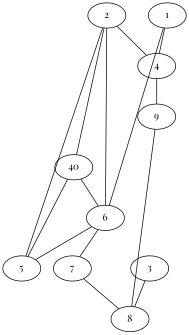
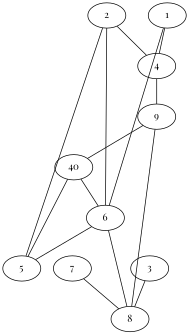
edge "2" -- "40": now "9" -- "40"
edge "6" -- "7": now "6" -- "8"
